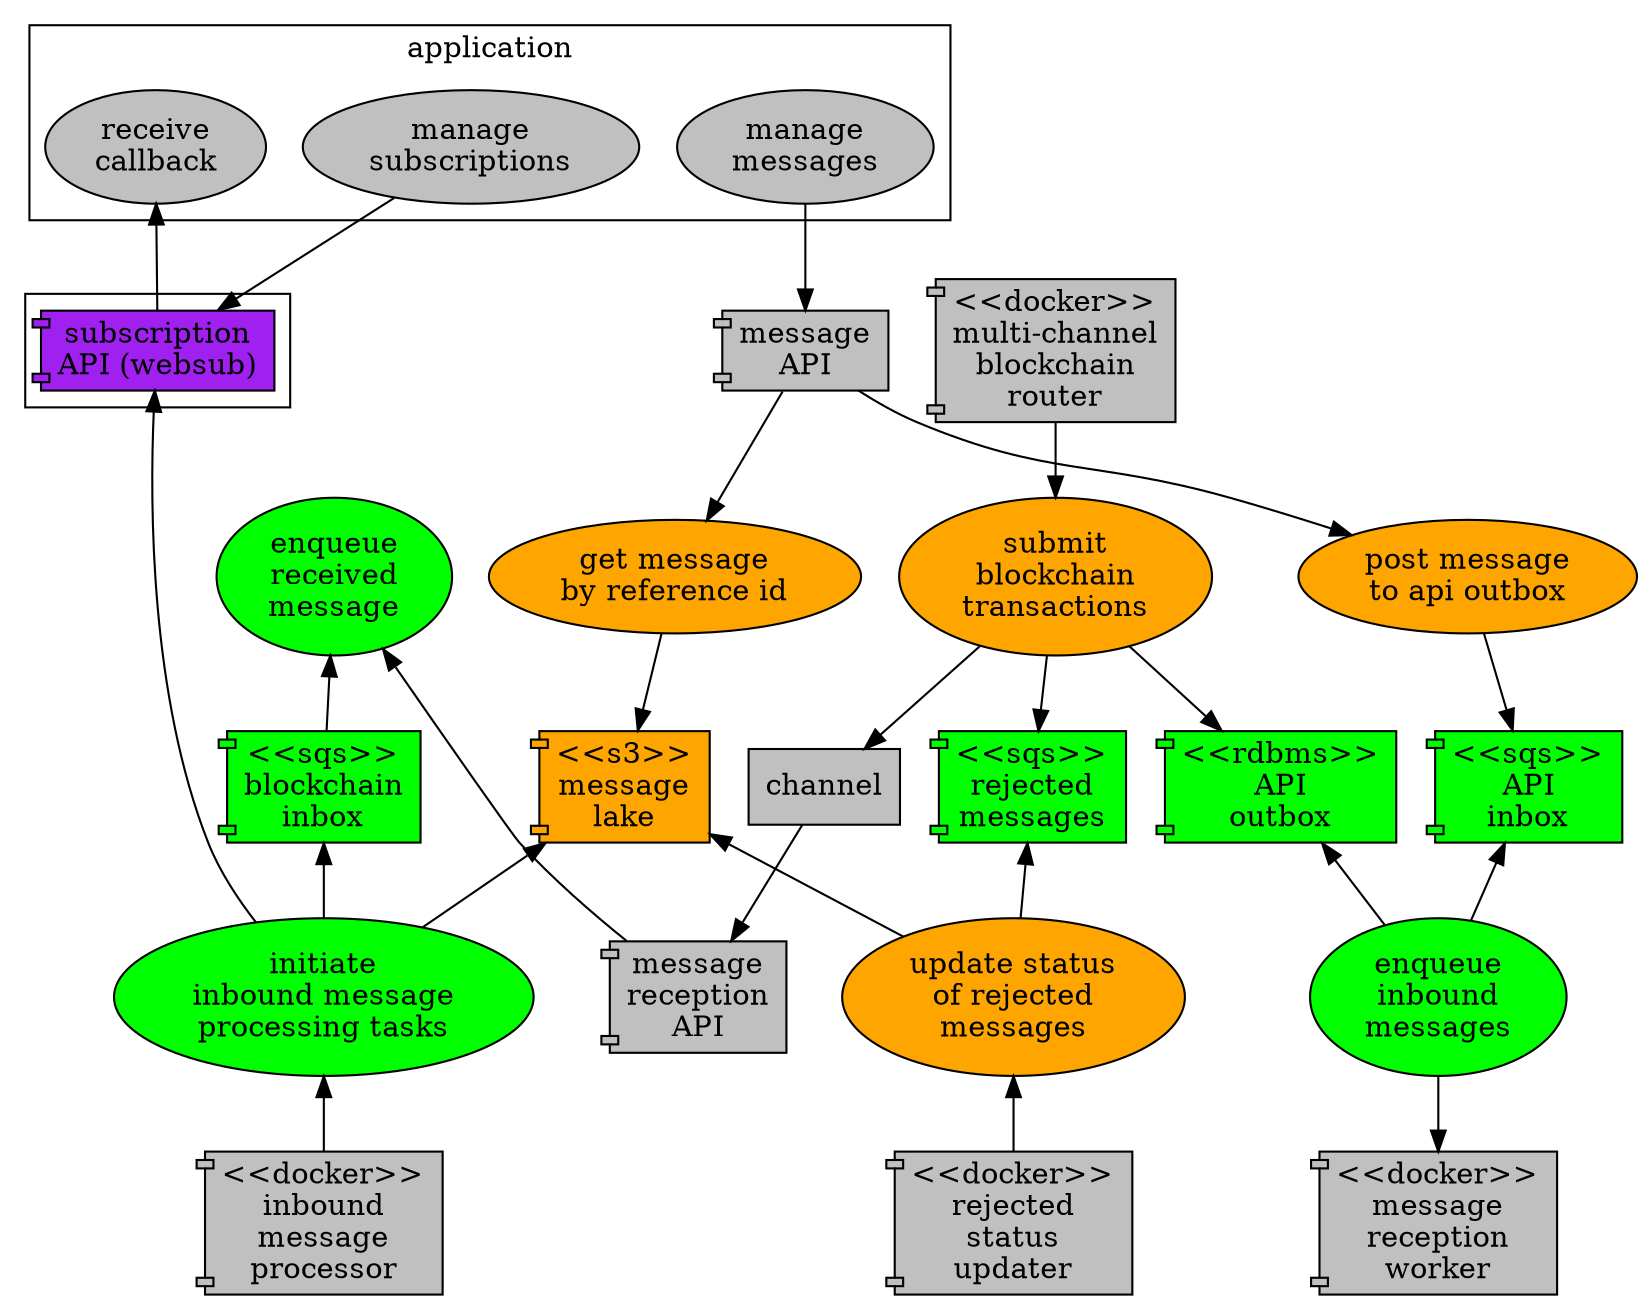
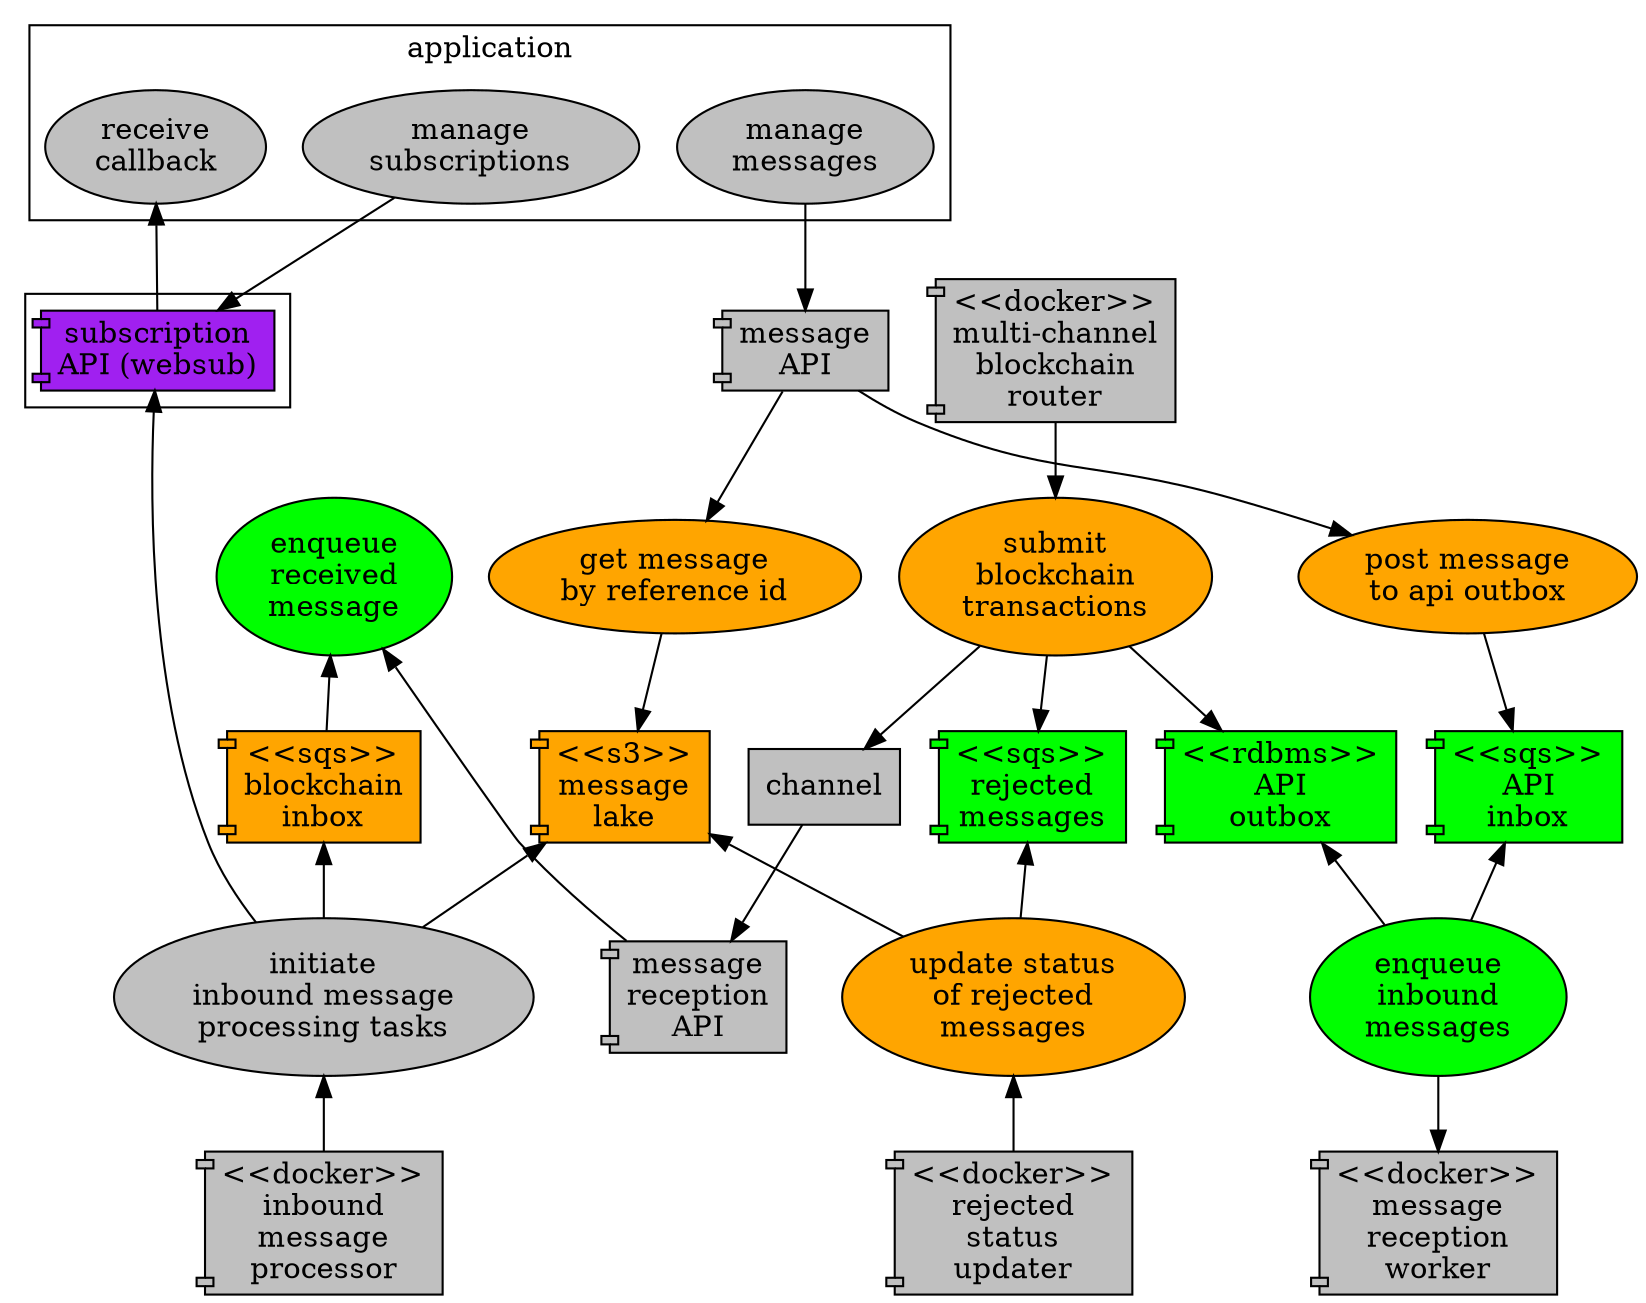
node "<<sqs>> blockchain inbox": fillcolor green -> orange
node "initiate inbound message processing tasks": fillcolor green -> grey
